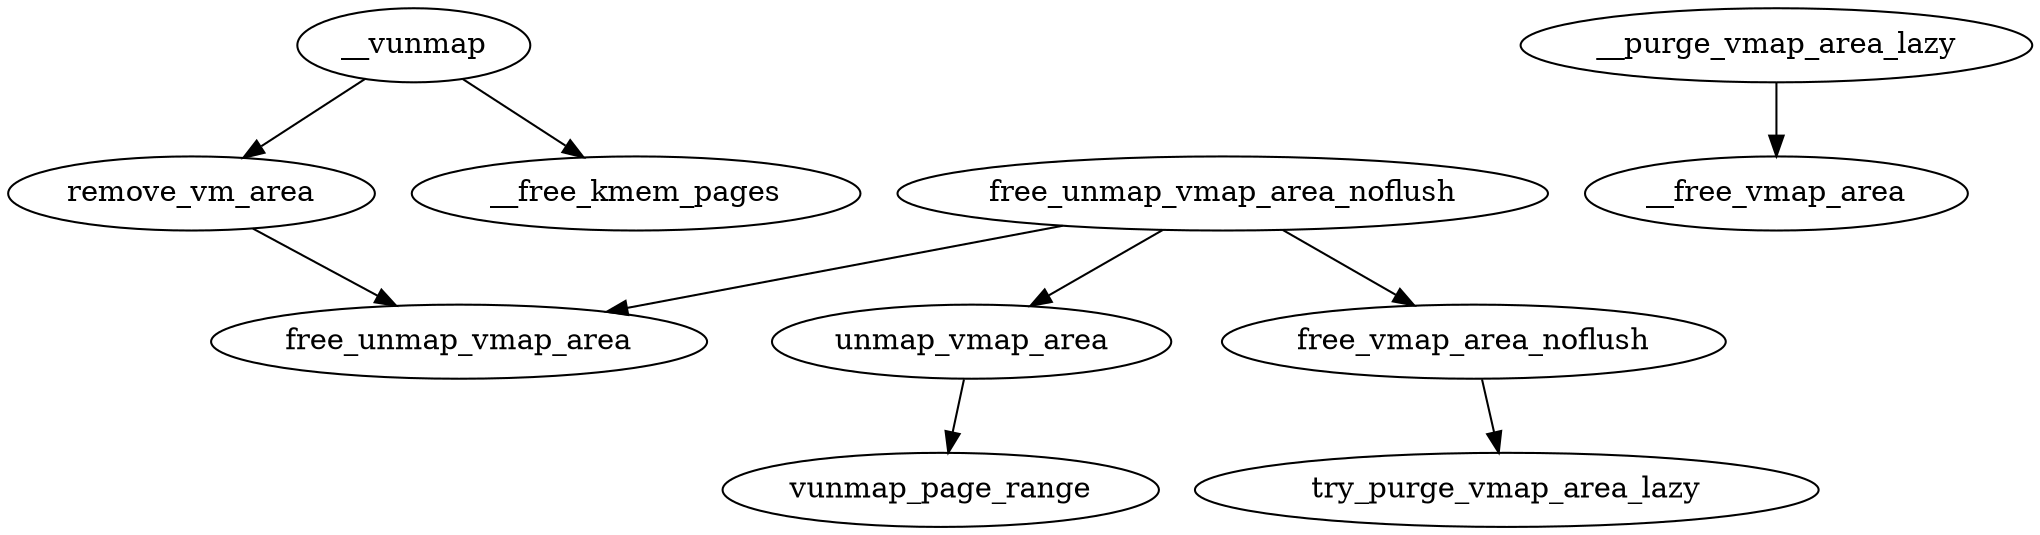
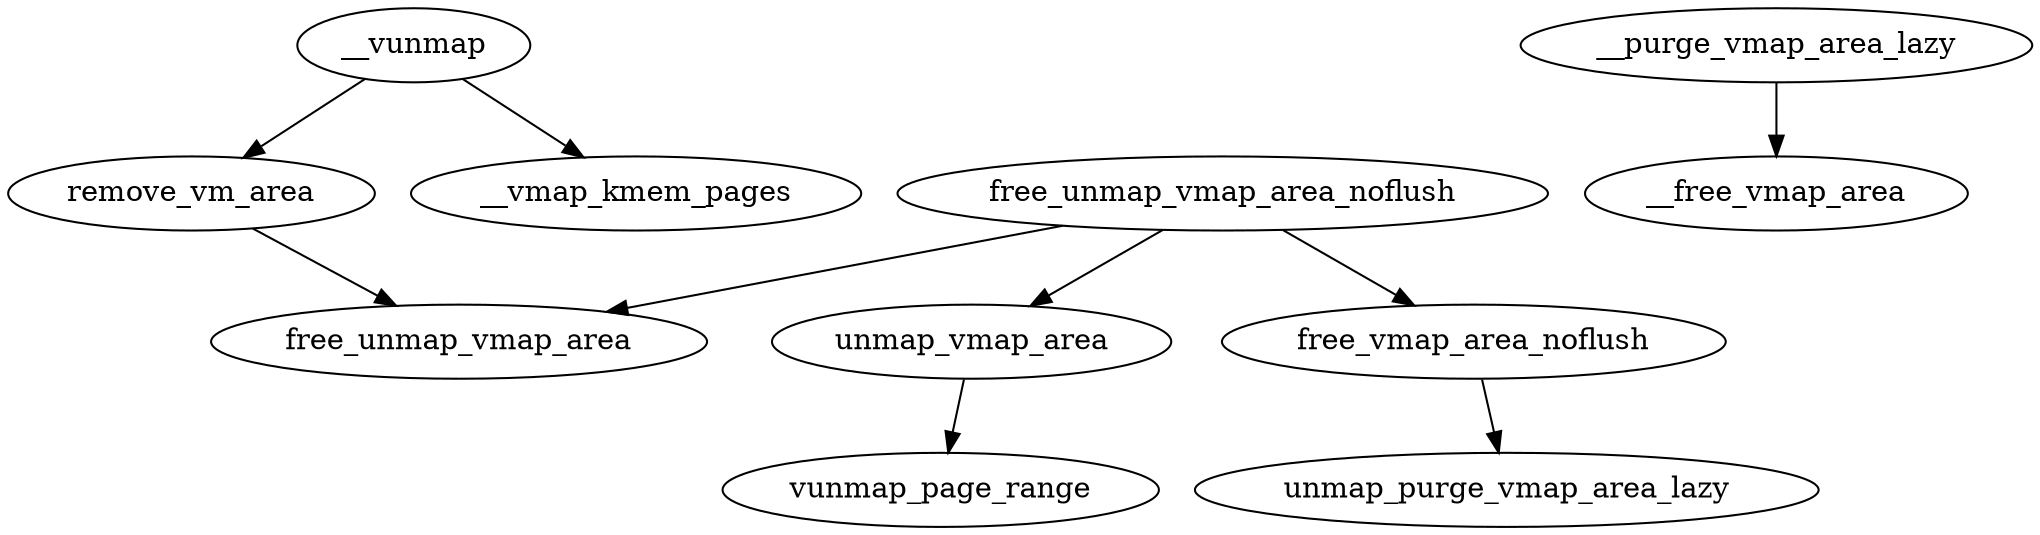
node "__free_kmem_pages": label "__free_kmem_pages" -> "__vmap_kmem_pages"
node "try_purge_vmap_area_lazy": label "try_purge_vmap_area_lazy" -> "unmap_purge_vmap_area_lazy"
